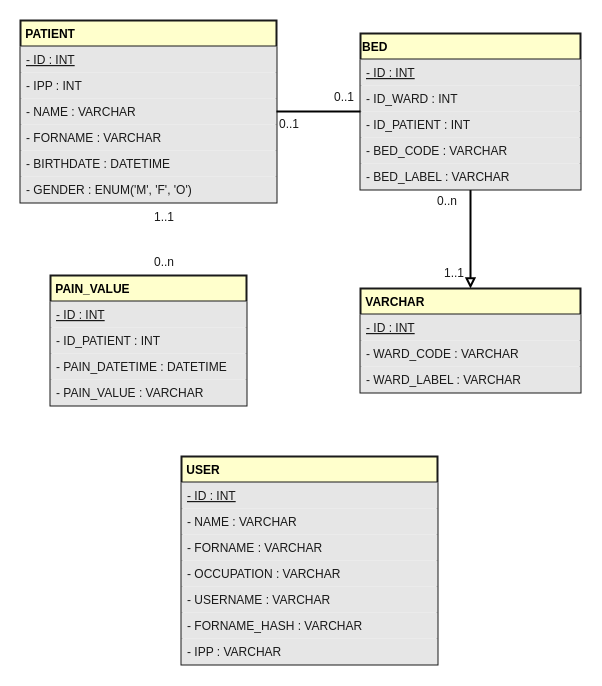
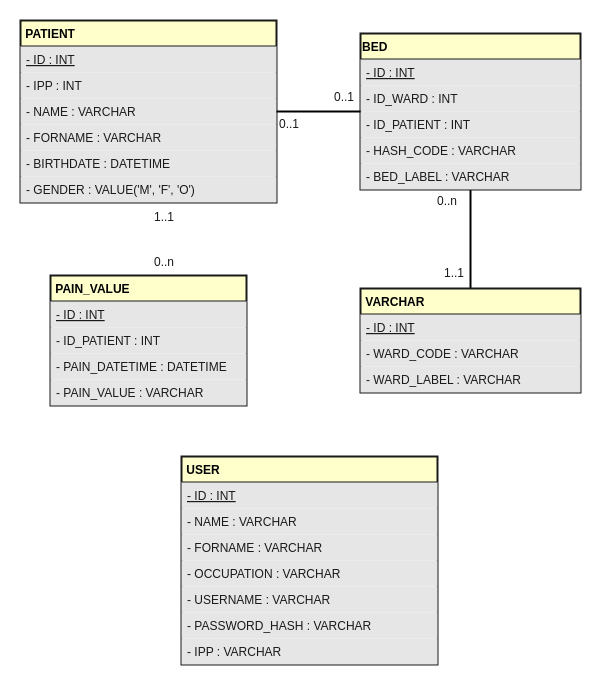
node "- BED_CODE : VARCHAR": label "- BED_CODE : VARCHAR" -> "- HASH_CODE : VARCHAR"
node "- GENDER : ENUM('M', 'F', 'O')": label "- GENDER : ENUM('M', 'F', 'O')" -> "- GENDER : VALUE('M', 'F', 'O')"
edge "BED" -> "VARCHAR": arrowhead block -> none
node "- FORNAME_HASH : VARCHAR": label "- FORNAME_HASH : VARCHAR" -> "- PASSWORD_HASH : VARCHAR"
